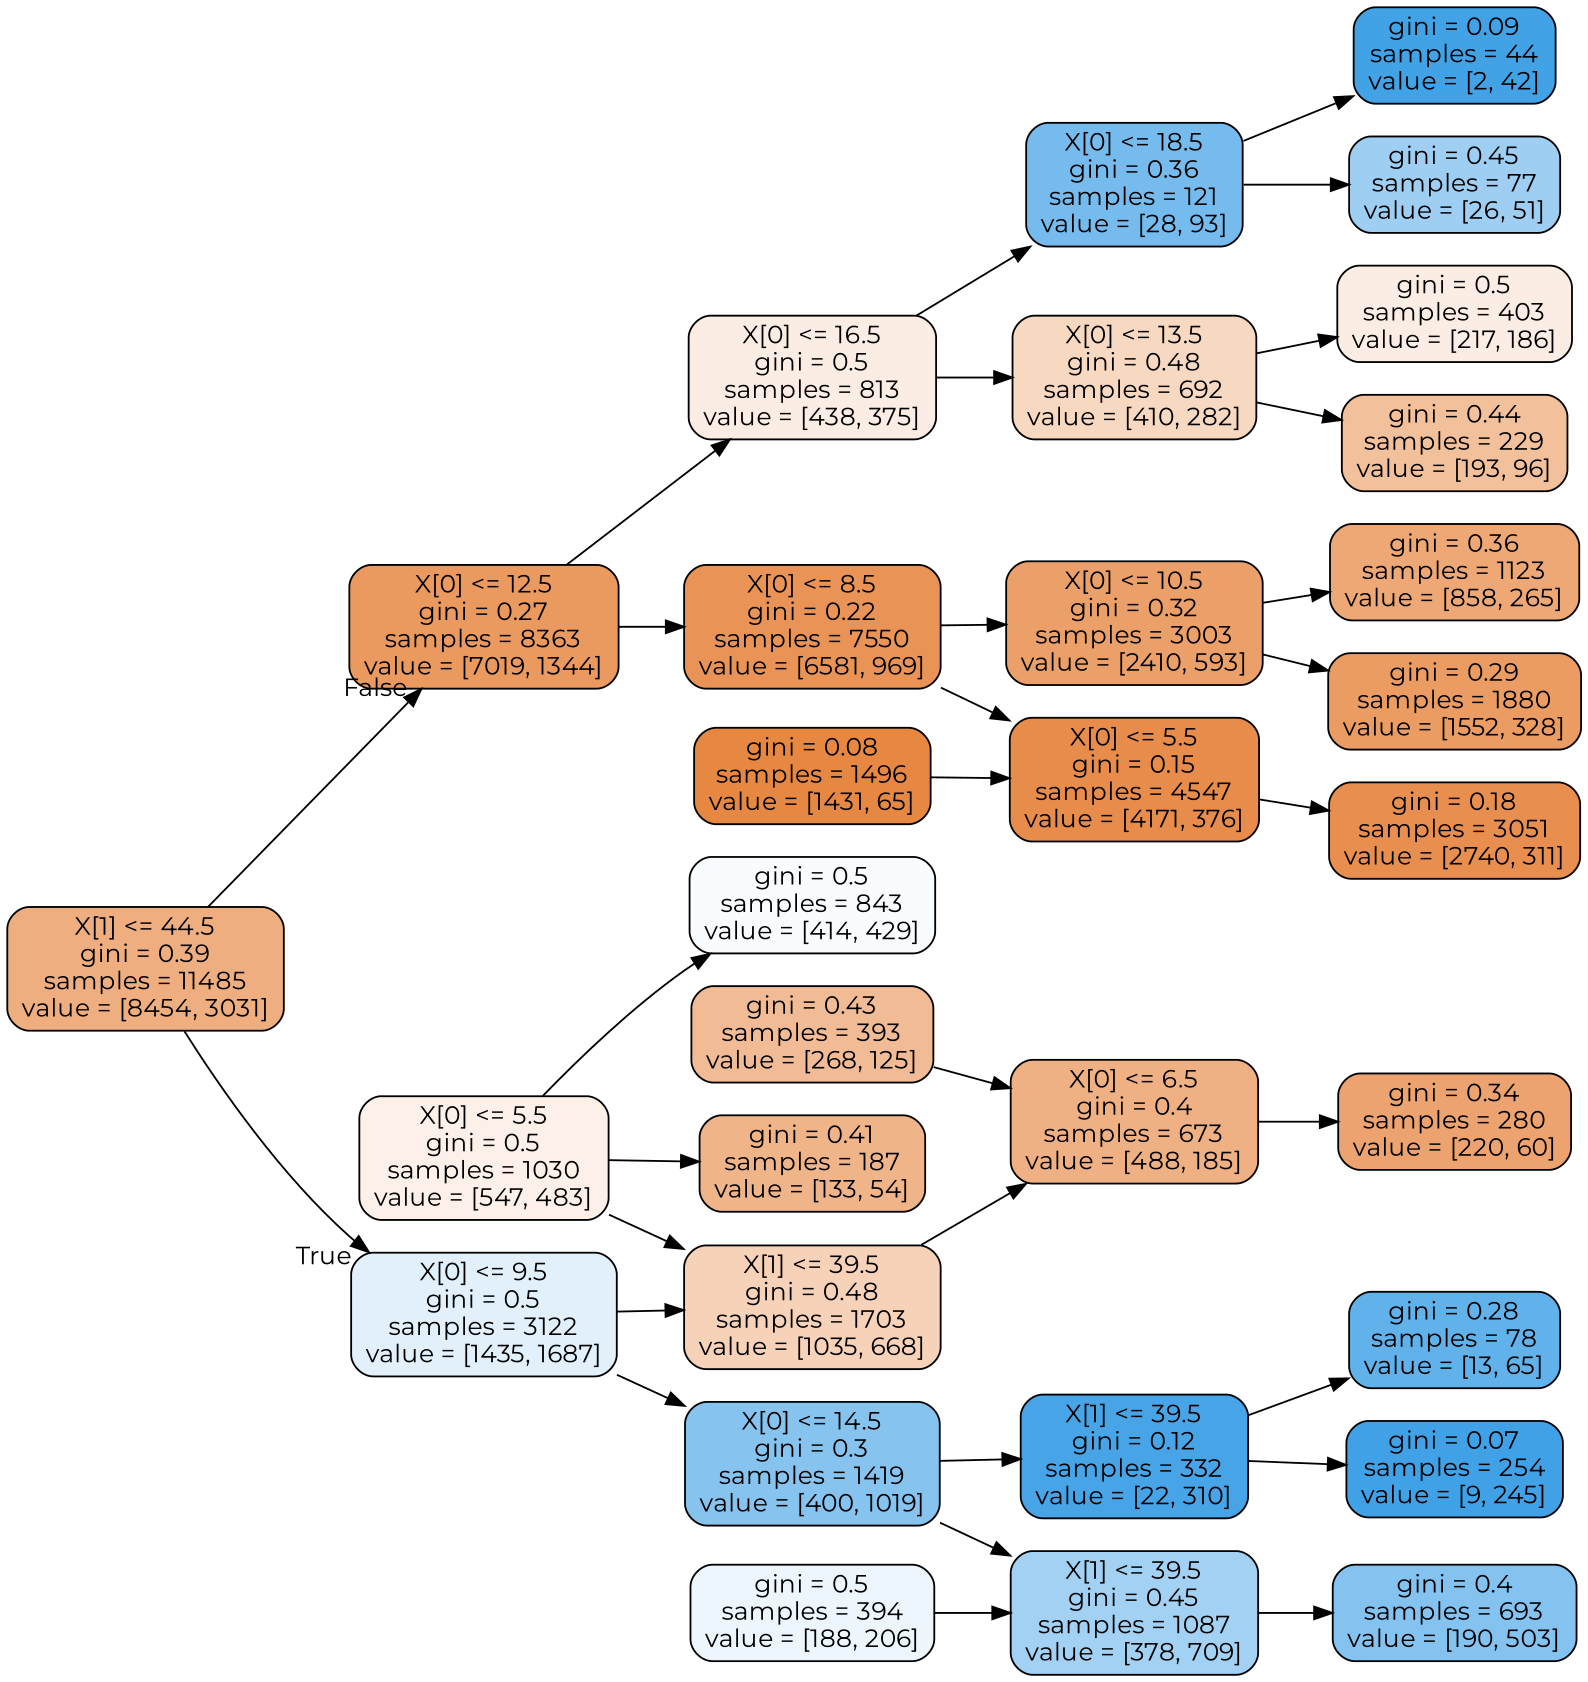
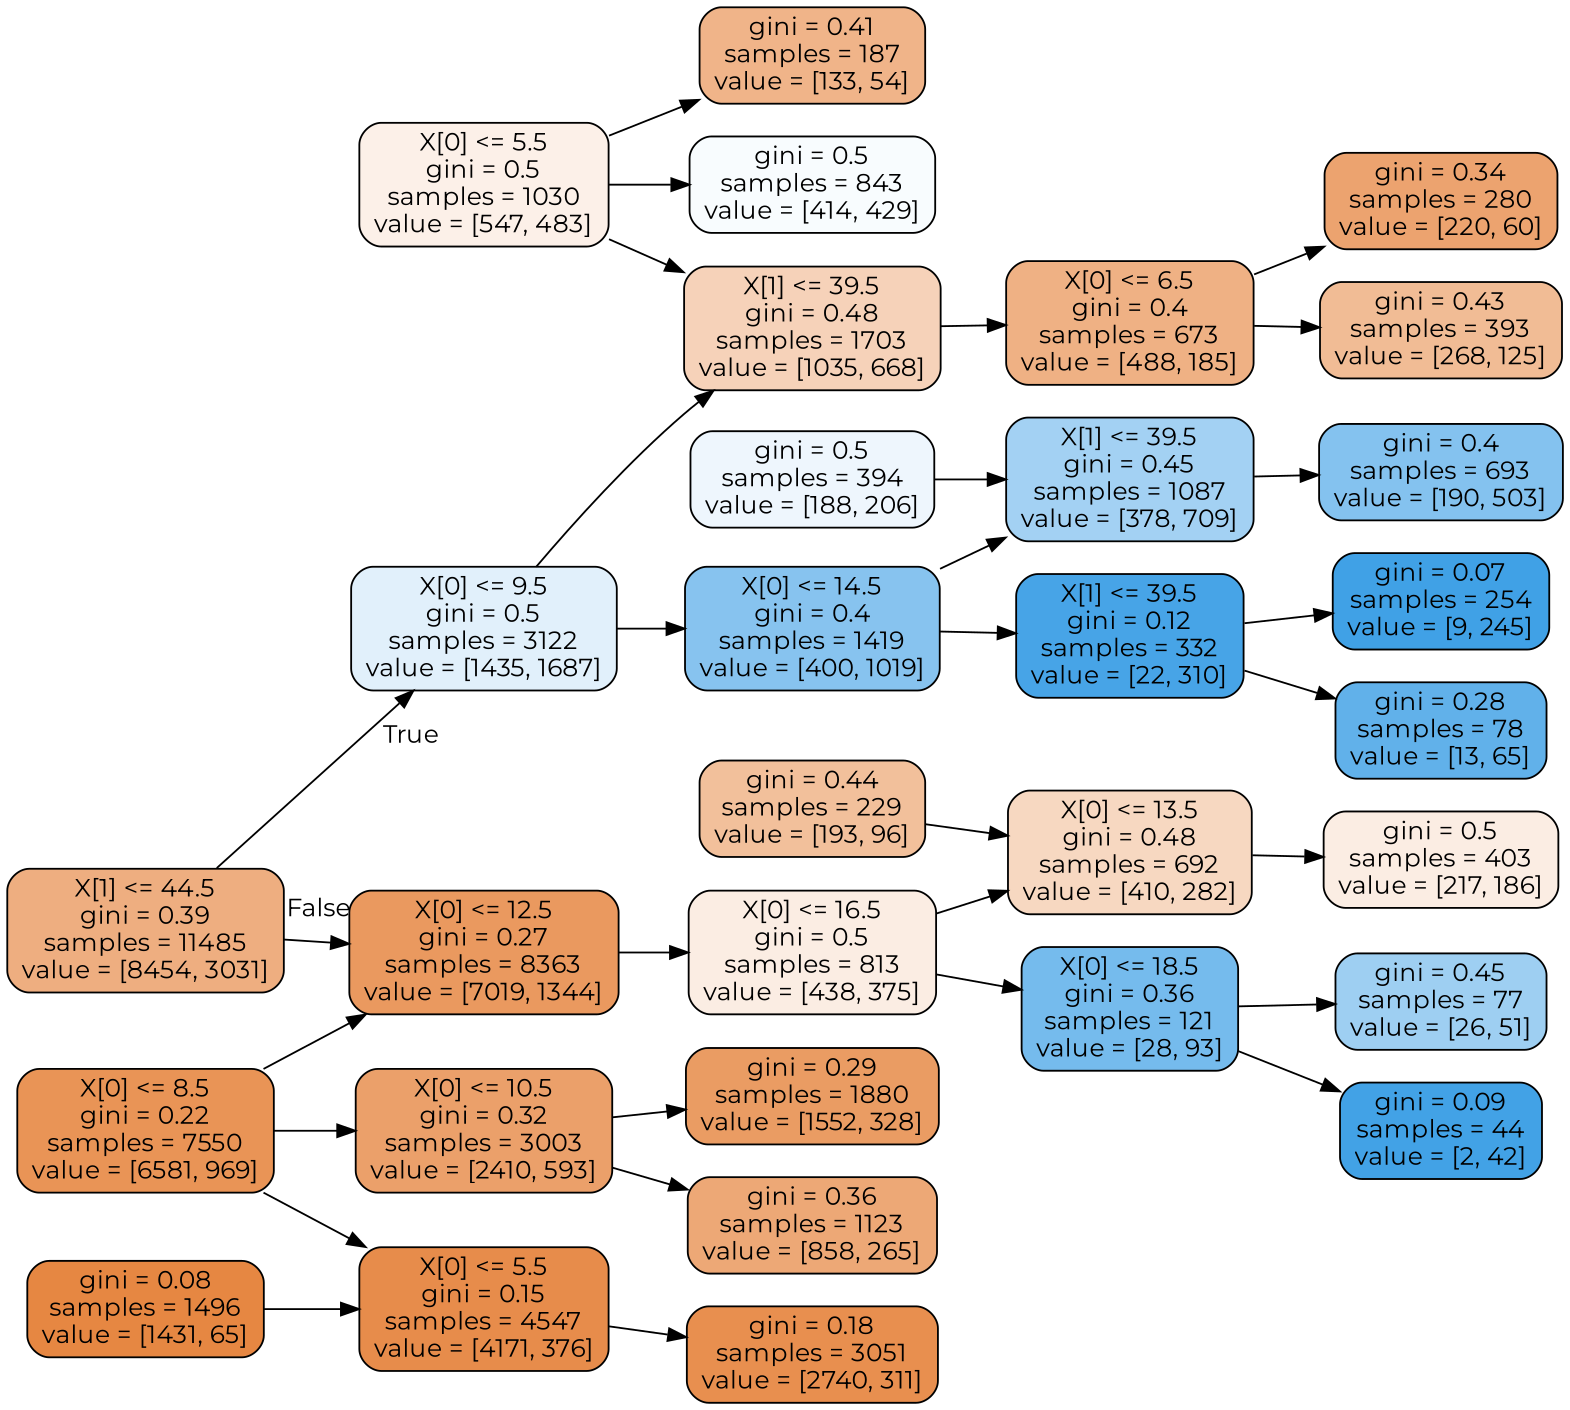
edge "X[0] <= 13.5 gini = 0.48 samples = 692 value = [410, 282]" -> "gini = 0.44 samples = 229 value = [193, 96]": reversed
edge "X[0] <= 12.5 gini = 0.27 samples = 8363 value = [7019, 1344]" -> "X[0] <= 8.5 gini = 0.22 samples = 7550 value = [6581, 969]": reversed
edge "gini = 0.43 samples = 393 value = [268, 125]" -> "X[0] <= 6.5 gini = 0.4 samples = 673 value = [488, 185]": reversed
node "X[0] <= 14.5 gini = 0.3 samples = 1419 value = [400, 1019]": label "X[0] <= 14.5 gini = 0.3 samples = 1419 value = [400, 1019]" -> "X[0] <= 14.5 gini = 0.4 samples = 1419 value = [400, 1019]"
